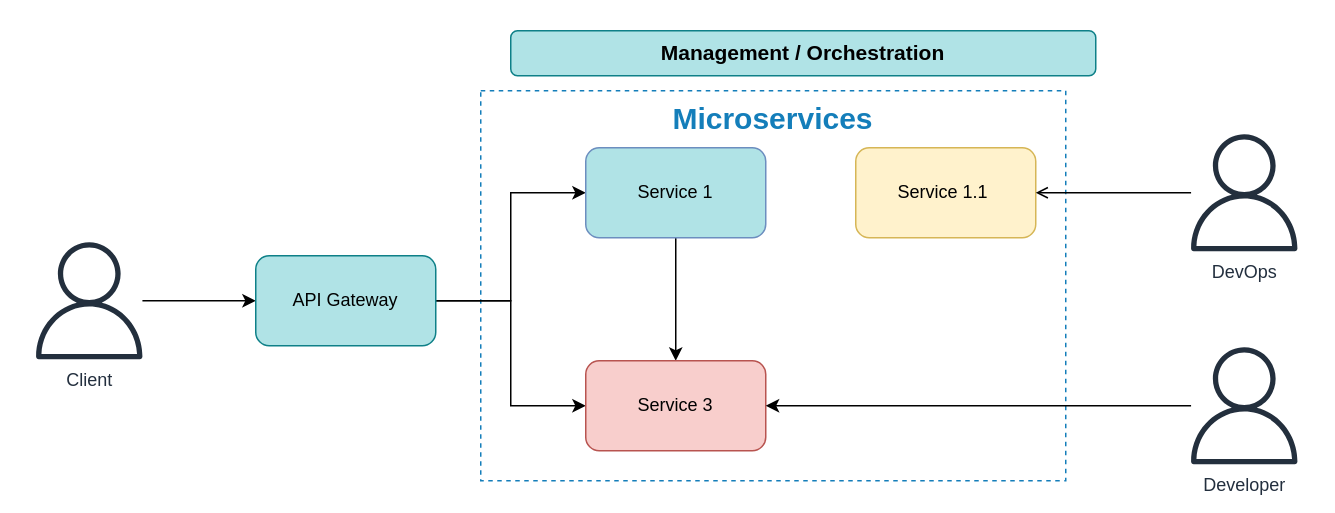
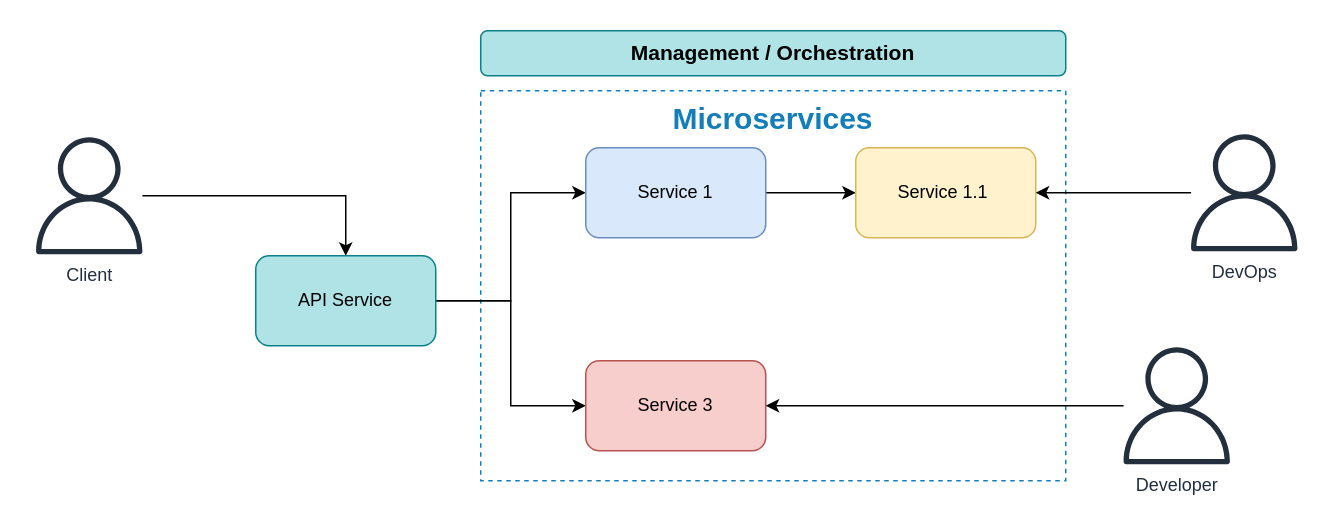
node "Management / Orchestration": moved (803, 53) -> (773, 53)
node "Service 1": fillcolor #b0e3e6 -> #dae8fc
edge "DevOps" -> "Service 1.1": arrowhead open -> classic
edge "Service 1" -> "Service 3": now "Service 1" -> "Service 1.1"
node "Client": moved (89, 301) -> (89, 196)
node "API Gateway": label "API Gateway" -> "API Service"
node "Developer": moved (1244, 406) -> (1177, 406)
